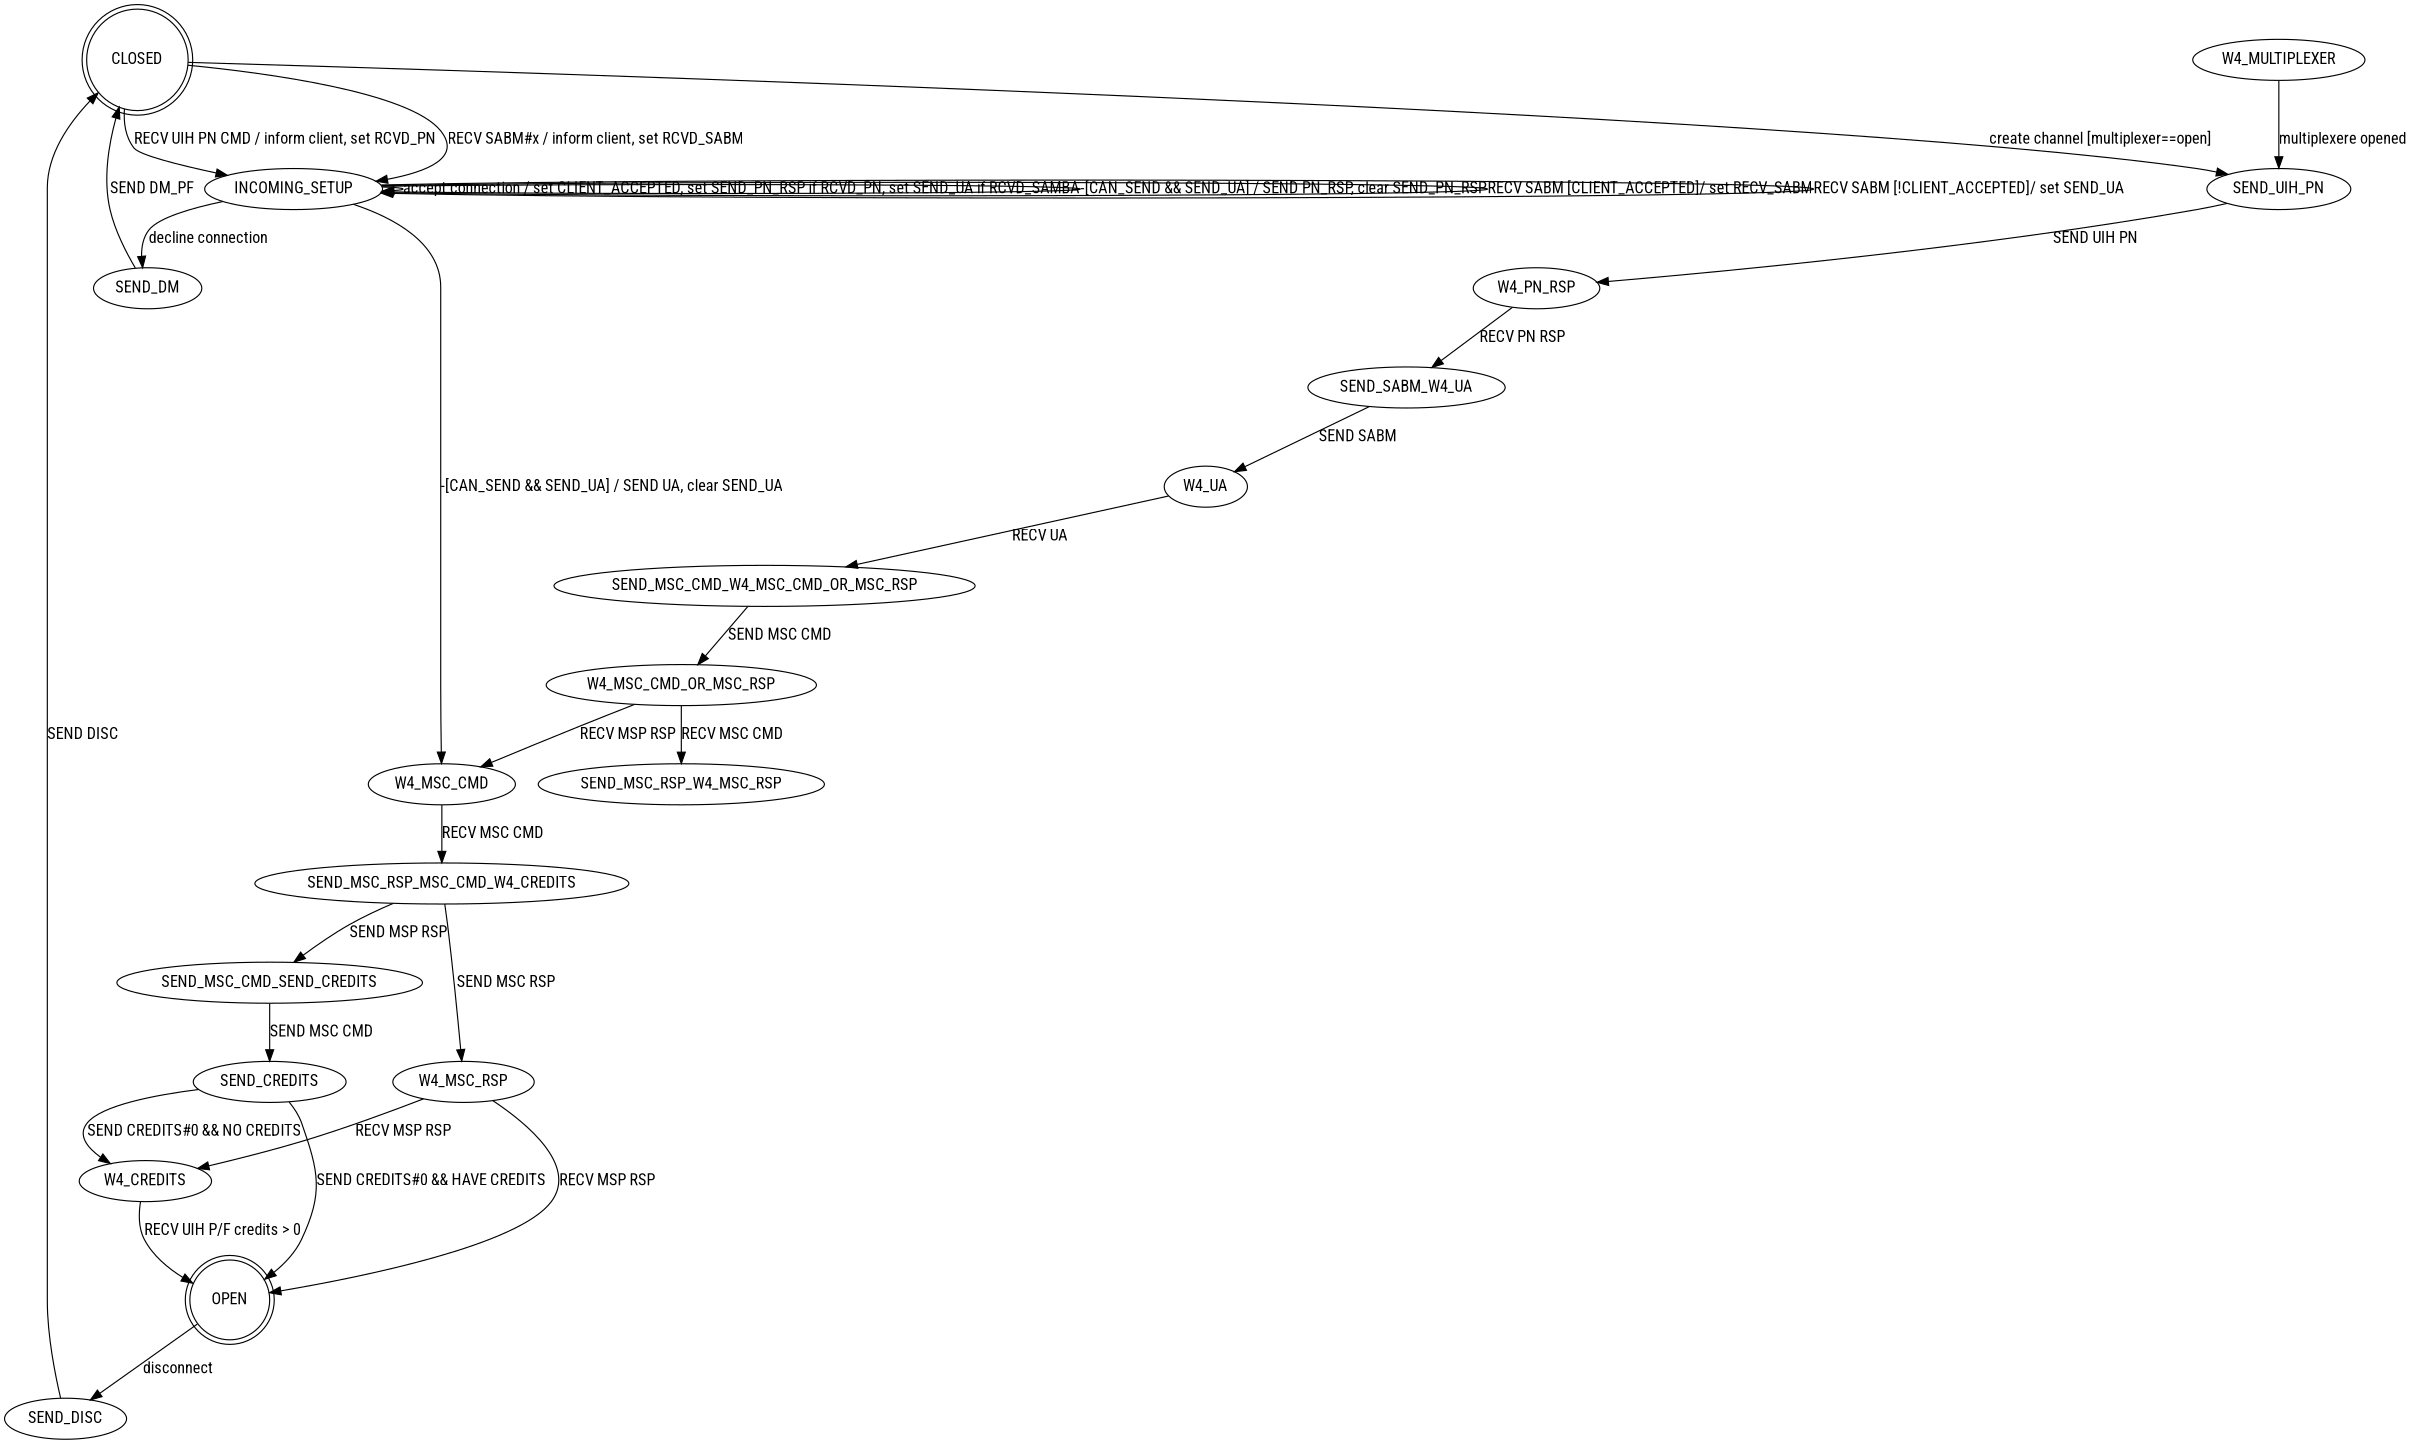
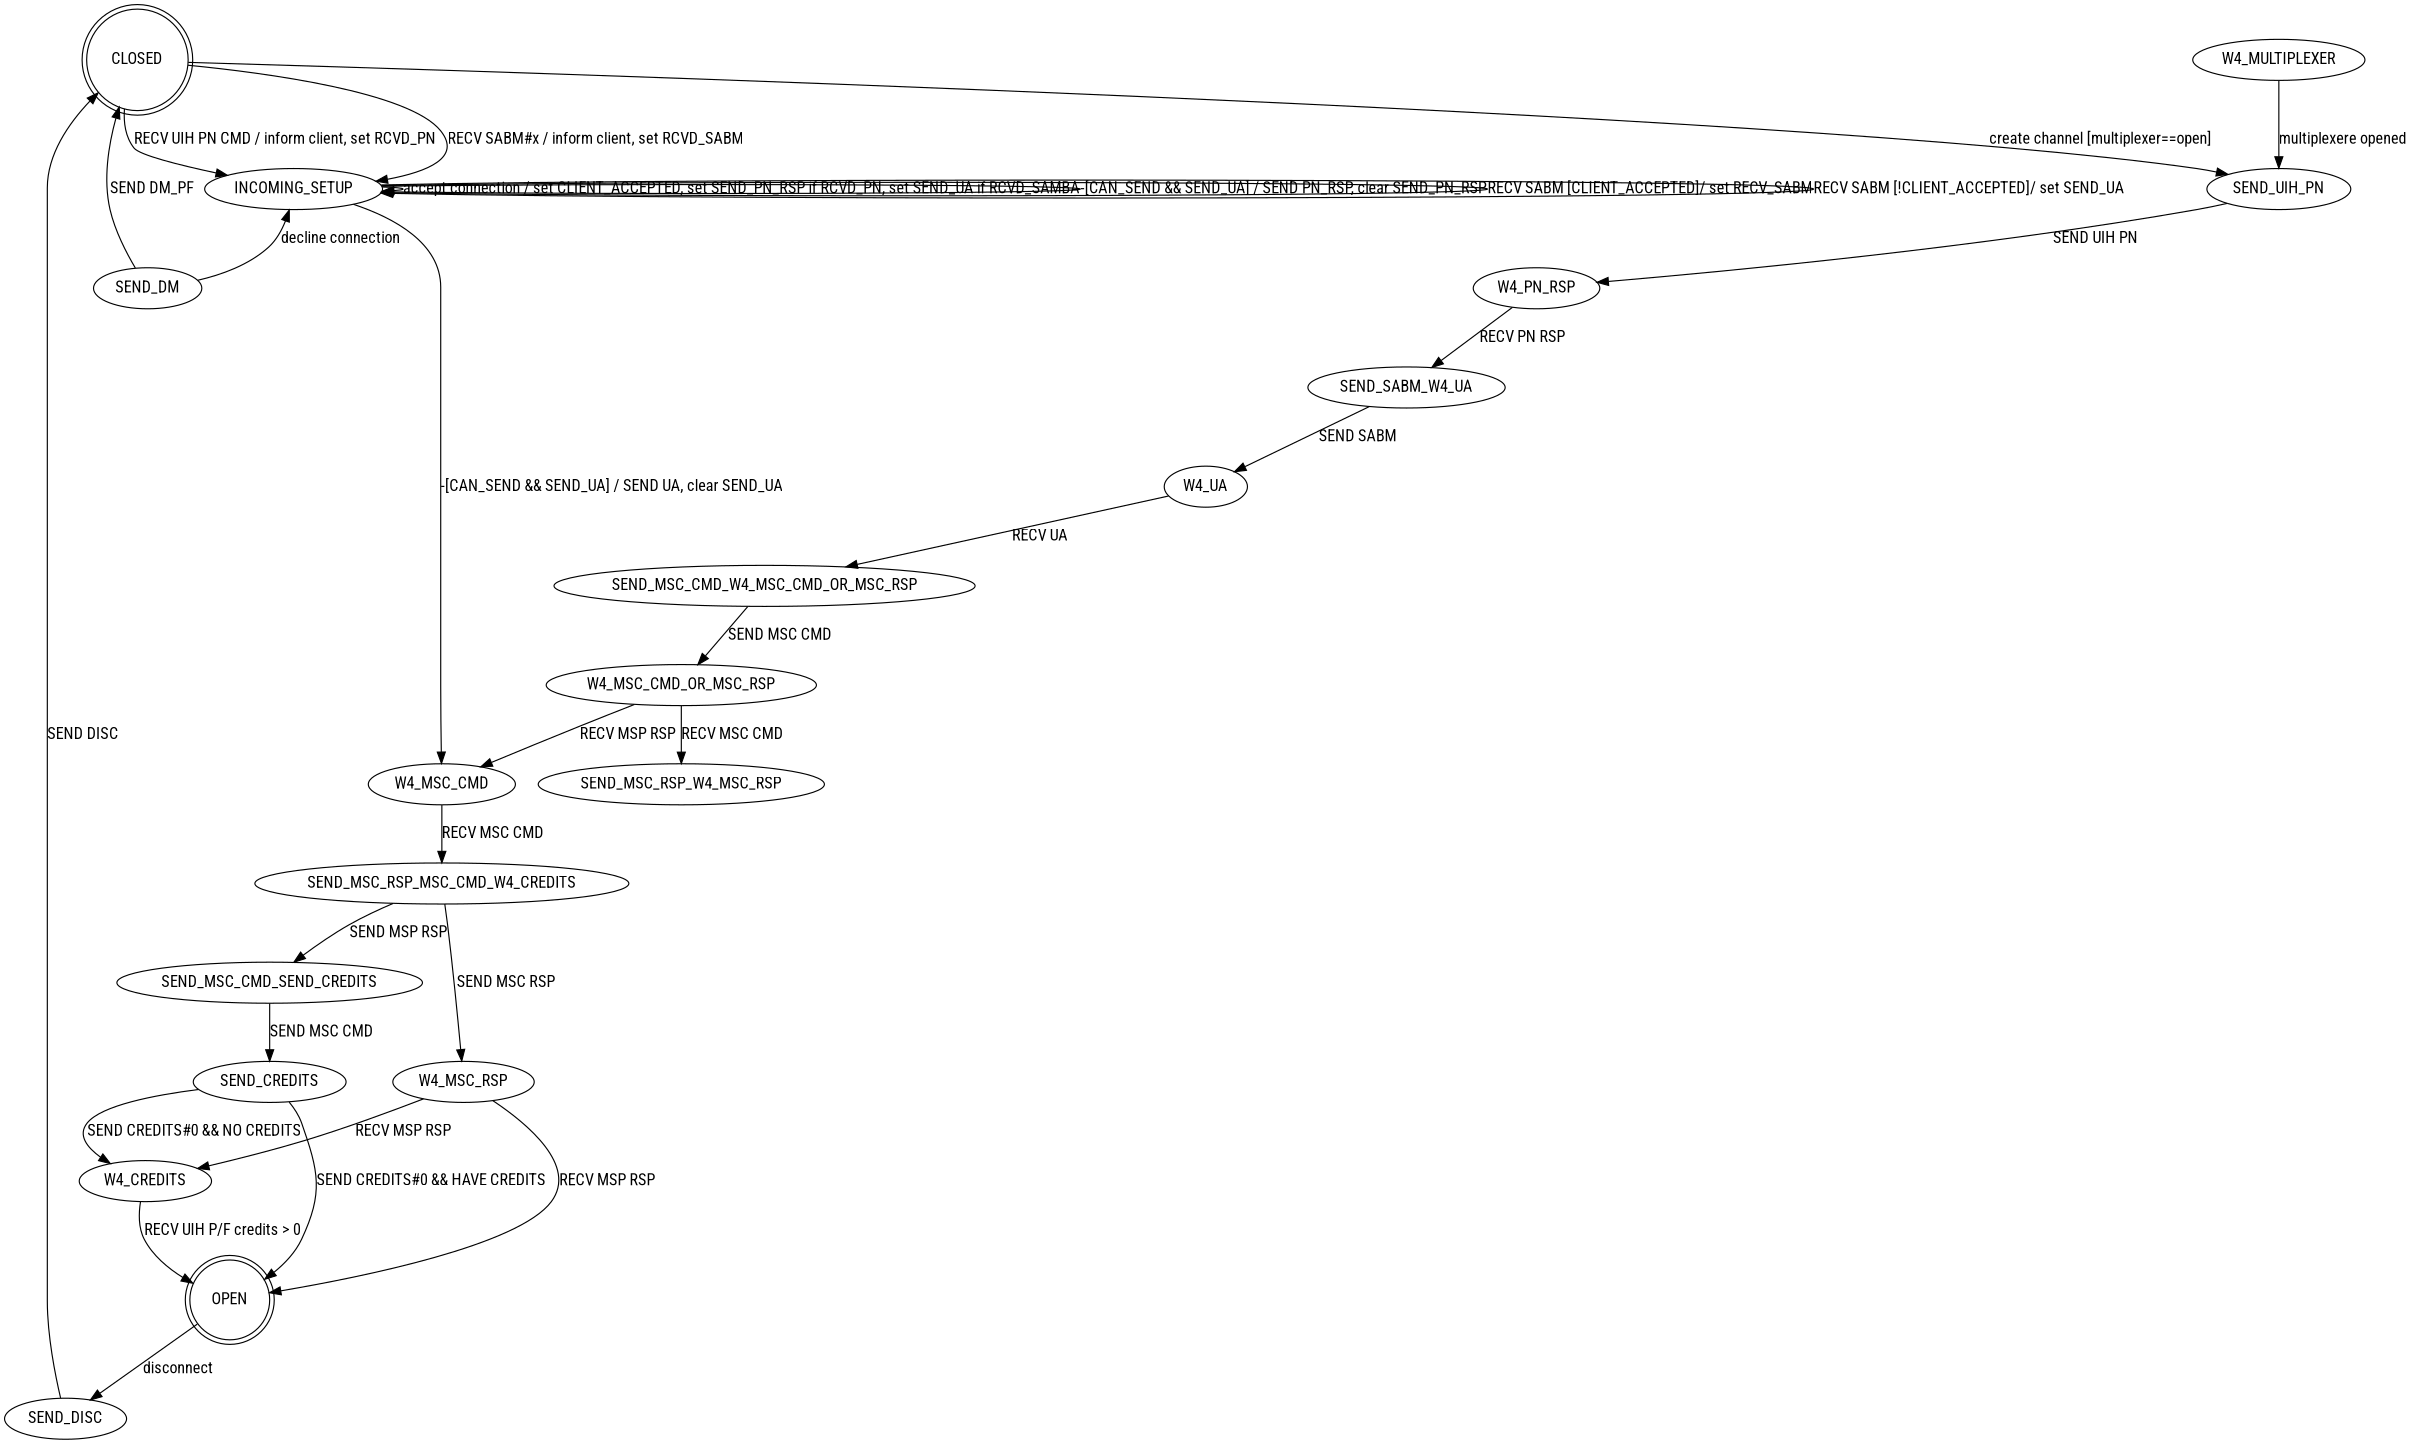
edge "INCOMING_SETUP" -> "SEND_DM": reversed
